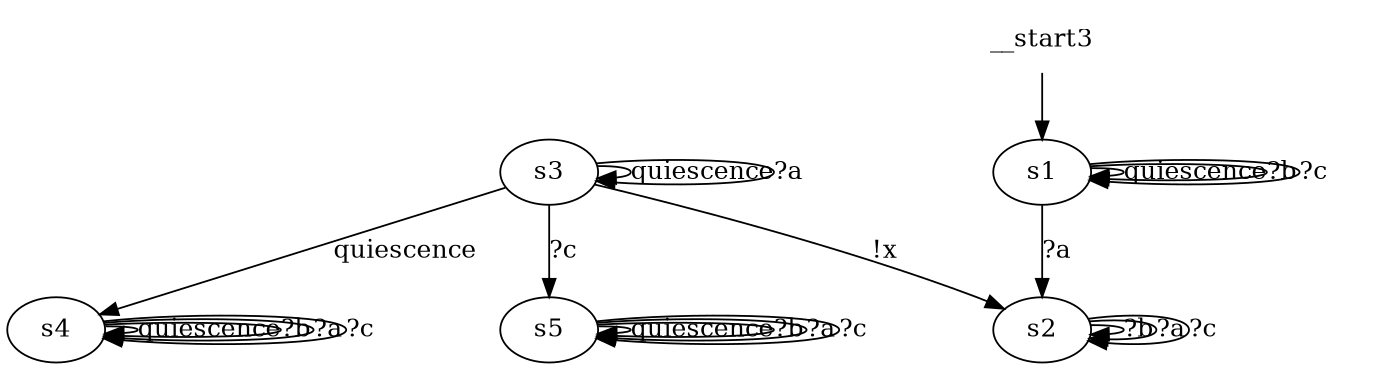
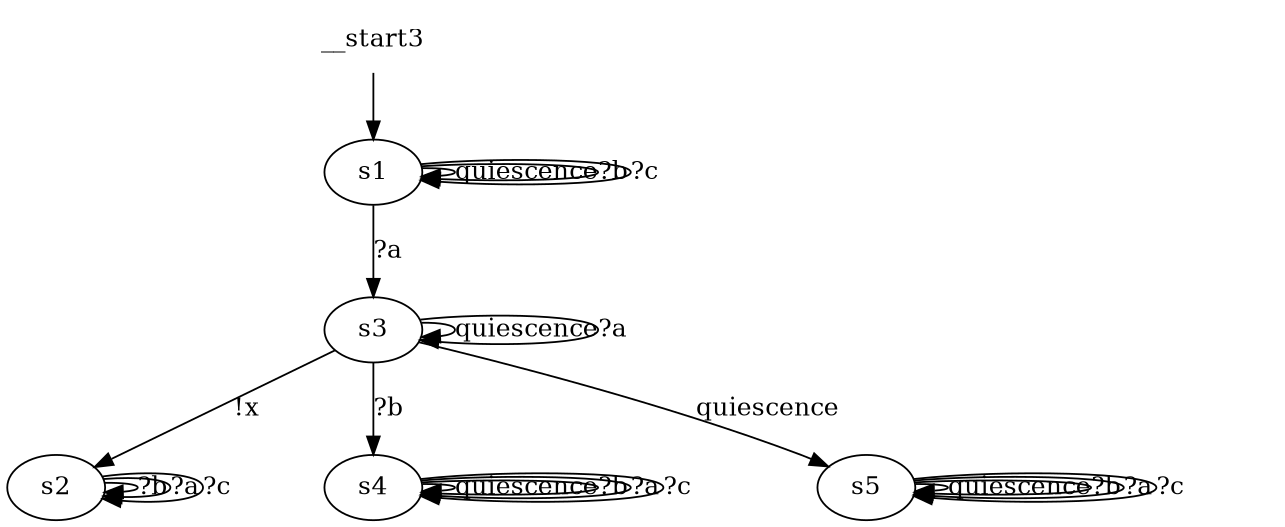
edge "s1" -> "s2": now "s1" -> "s3"
edge "s3" -> "s4": label "quiescence" -> "?b"
edge "s3" -> "s5": label "?c" -> "quiescence"
